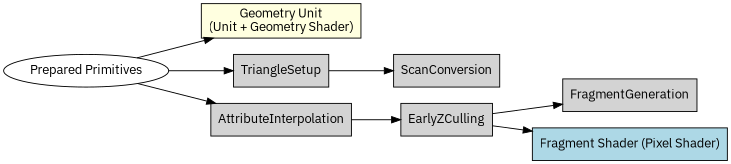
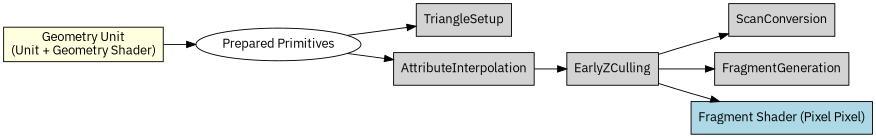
edge "Prepared Primitives" -> "Geometry Unit (Unit + Geometry Shader)": reversed
edge "TriangleSetup" -> "ScanConversion": now "EarlyZCulling" -> "ScanConversion"
node "Fragment Shader (Pixel Shader)": label "Fragment Shader (Pixel Shader)" -> "Fragment Shader (Pixel Pixel)"
